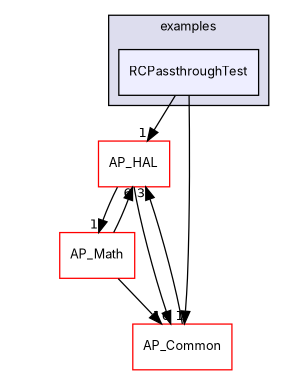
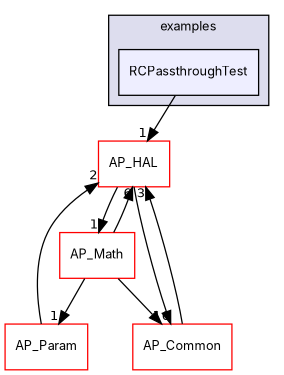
edge "RCPassthroughTest" -> "AP_Common": removed
node "AP_Param": added
